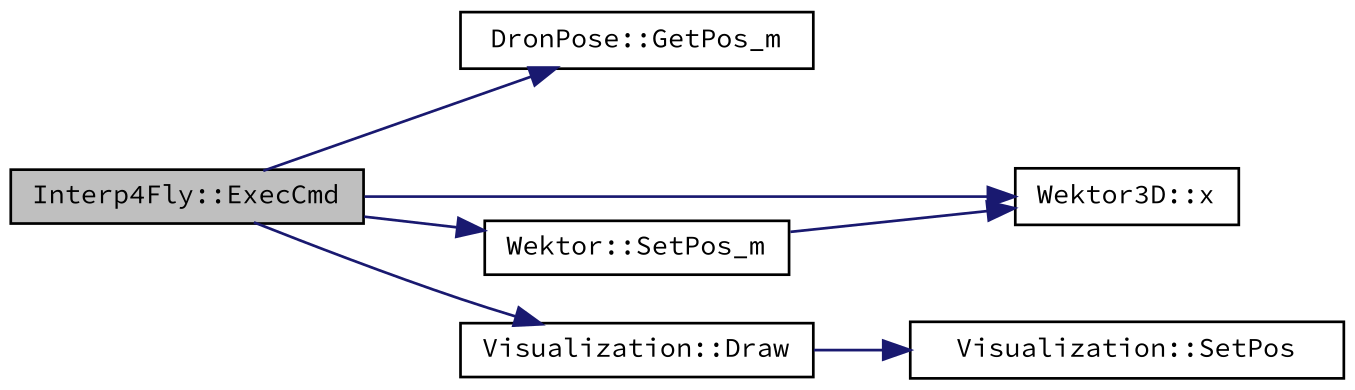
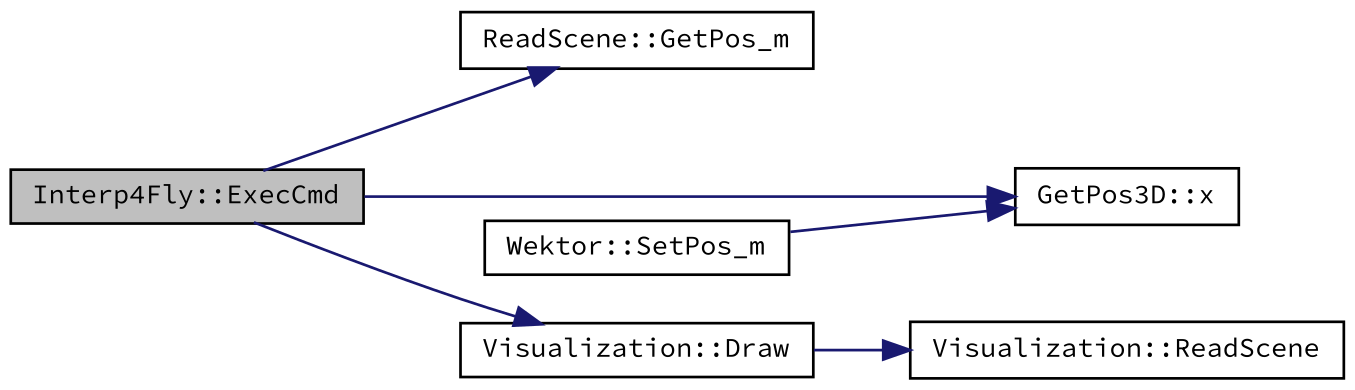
node "DronPose::GetPos_m": label "DronPose::GetPos_m" -> "ReadScene::GetPos_m"
node "Wektor3D::x": label "Wektor3D::x" -> "GetPos3D::x"
edge "Interp4Fly::ExecCmd" -> "Wektor::SetPos_m": removed
node "Visualization::SetPos": label "Visualization::SetPos" -> "Visualization::ReadScene"
